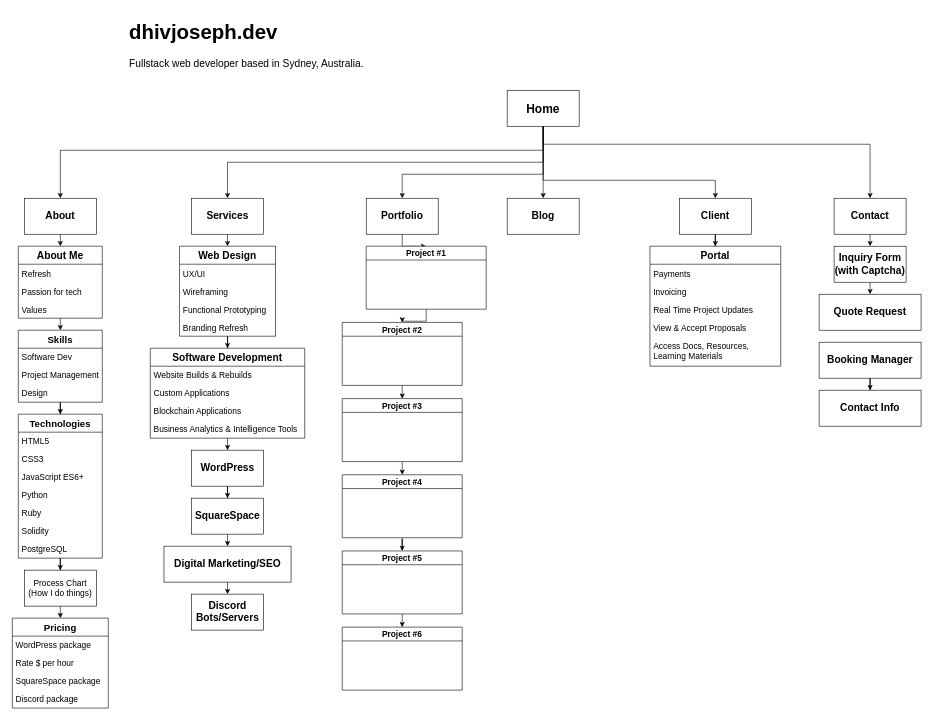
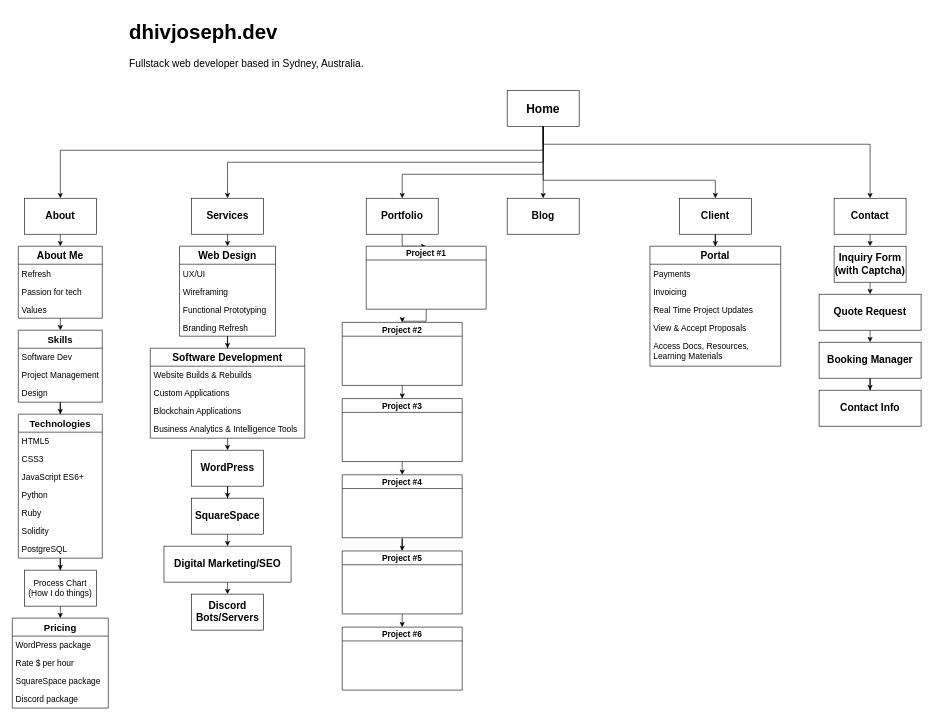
edge "Quote Request" -> "Booking Manager": added
